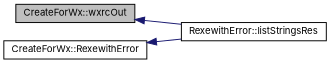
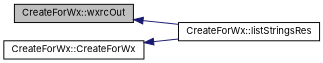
node "RexewithError::listStringsRes": label "RexewithError::listStringsRes" -> "CreateForWx::listStringsRes"
node "CreateForWx::RexewithError": label "CreateForWx::RexewithError" -> "CreateForWx::CreateForWx"
